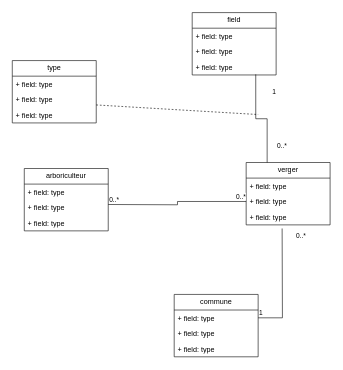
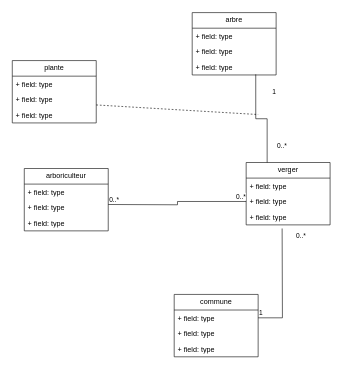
node "field": label "field" -> "arbre"
node "type": label "type" -> "plante"
